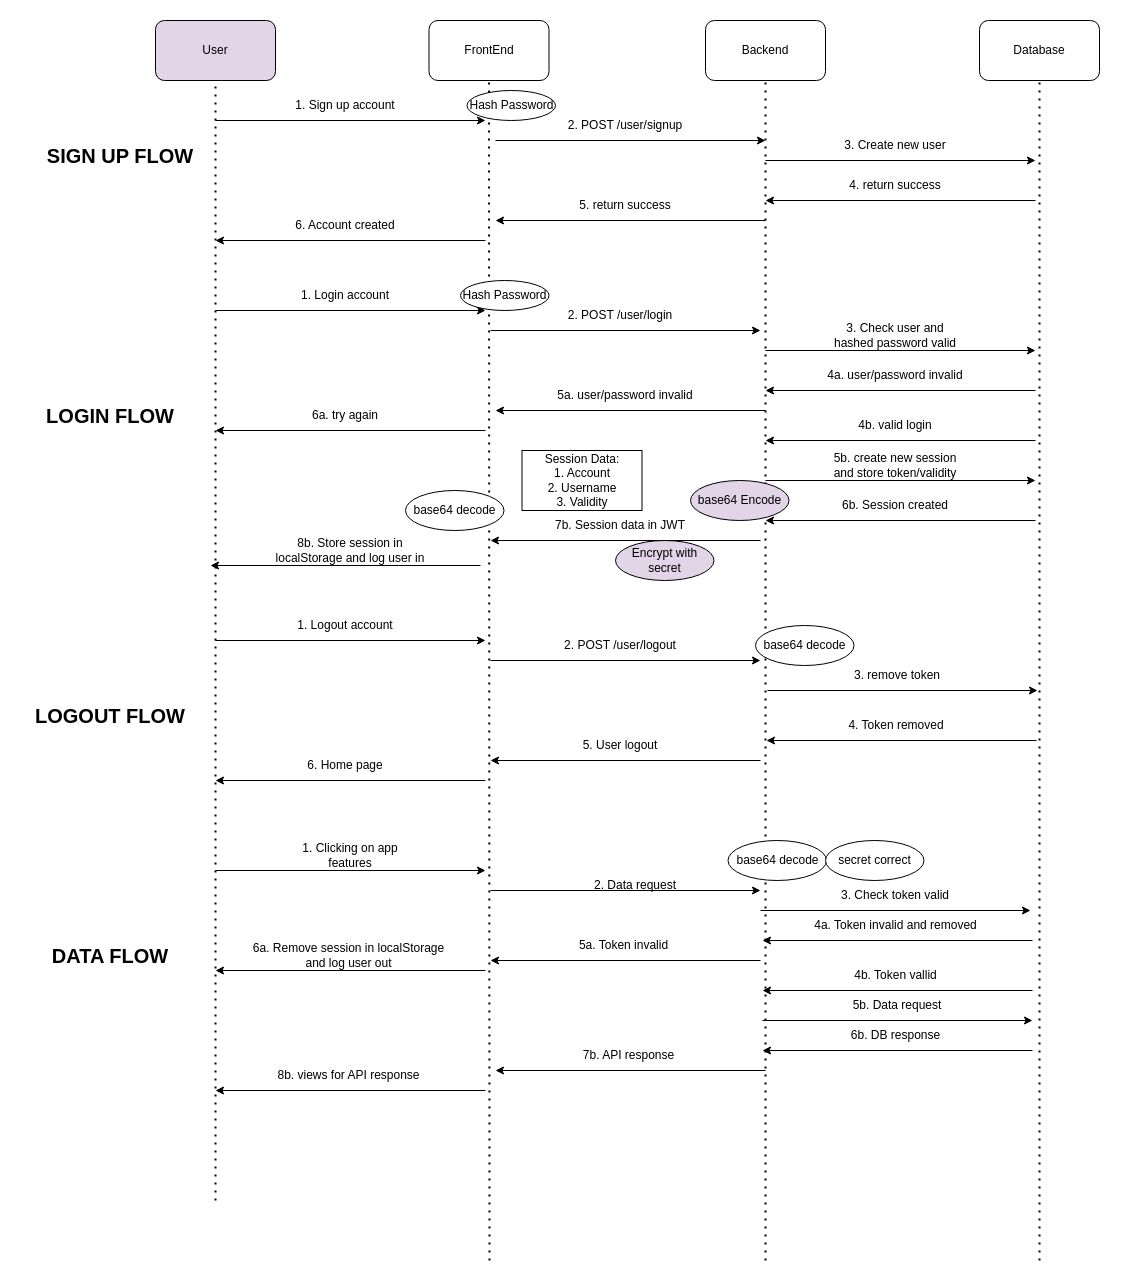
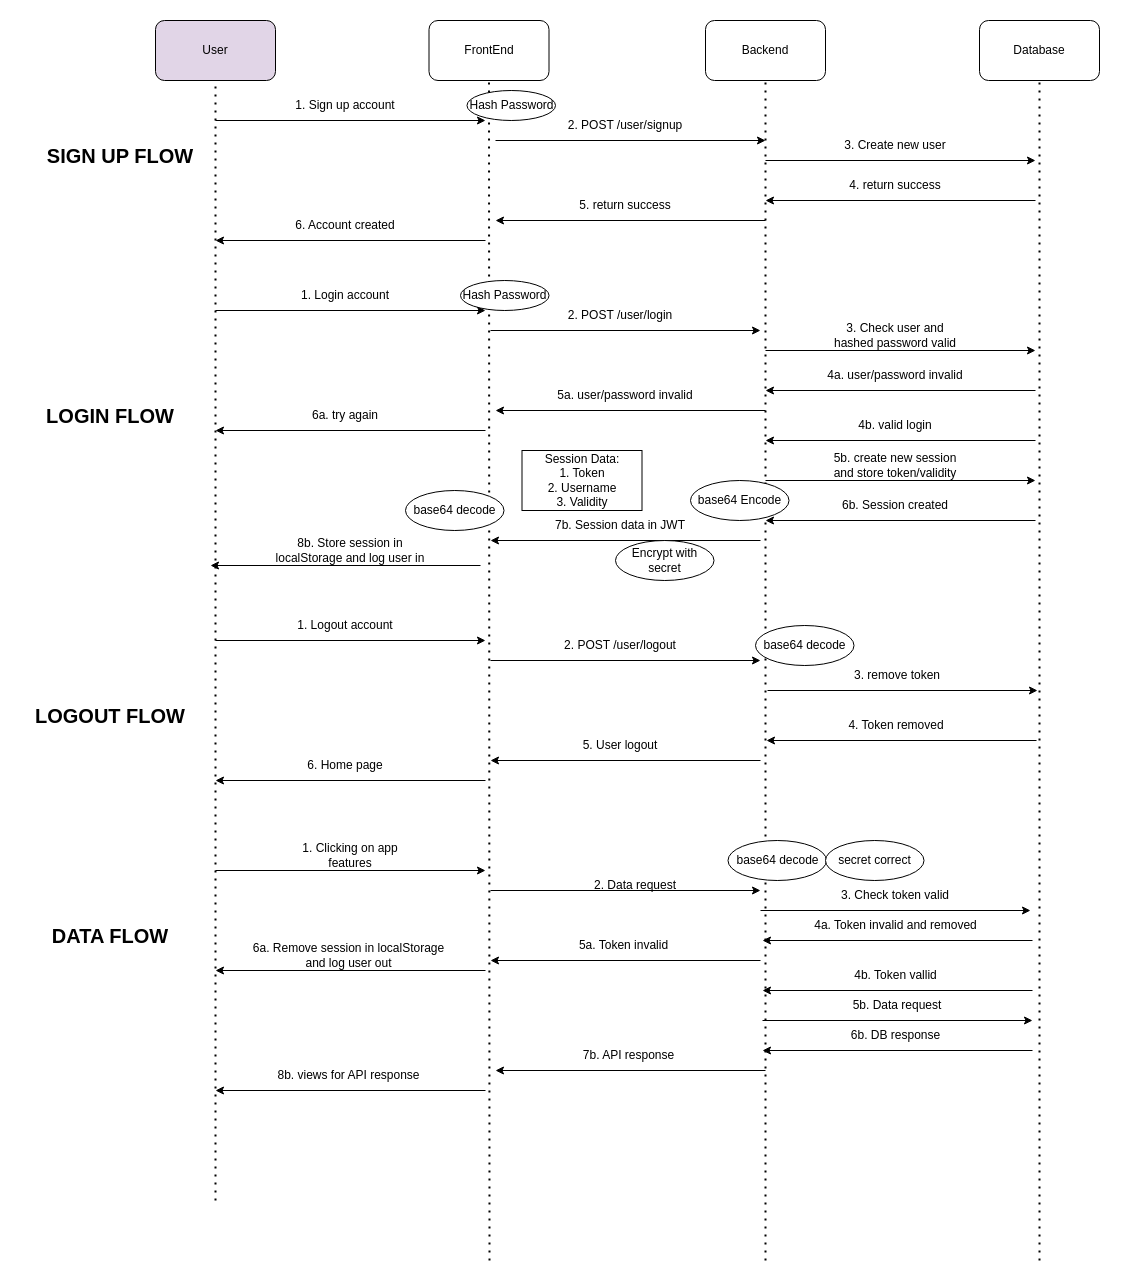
node "Session Data: 1. Account 2. Username 3. Validity": label "Session Data: 1. Account 2. Username 3. Validity" -> "Session Data: 1. Token 2. Username 3. Validity"
node "base64 Encode": fillcolor #e1d5e7 -> #ffffff
node "Encrypt with secret": fillcolor #e1d5e7 -> #ffffff
node "DATA FLOW": moved (111, 956) -> (111, 936)
